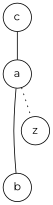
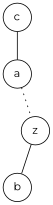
edge "a" -- "b": now "z" -- "b"
